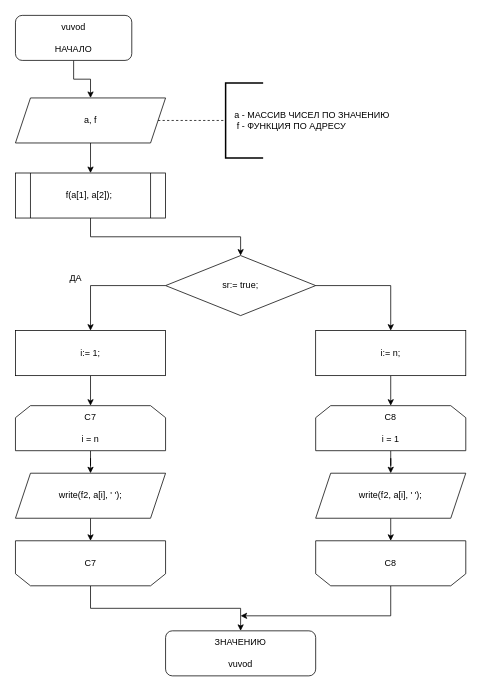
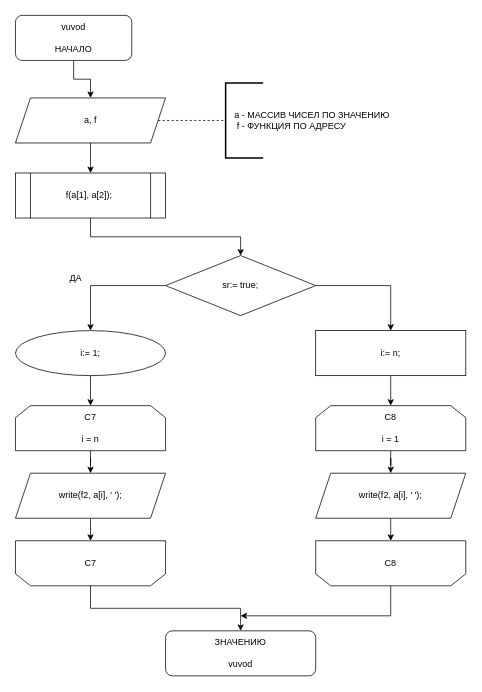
node "i:= 1;": shape rectangle -> ellipse
